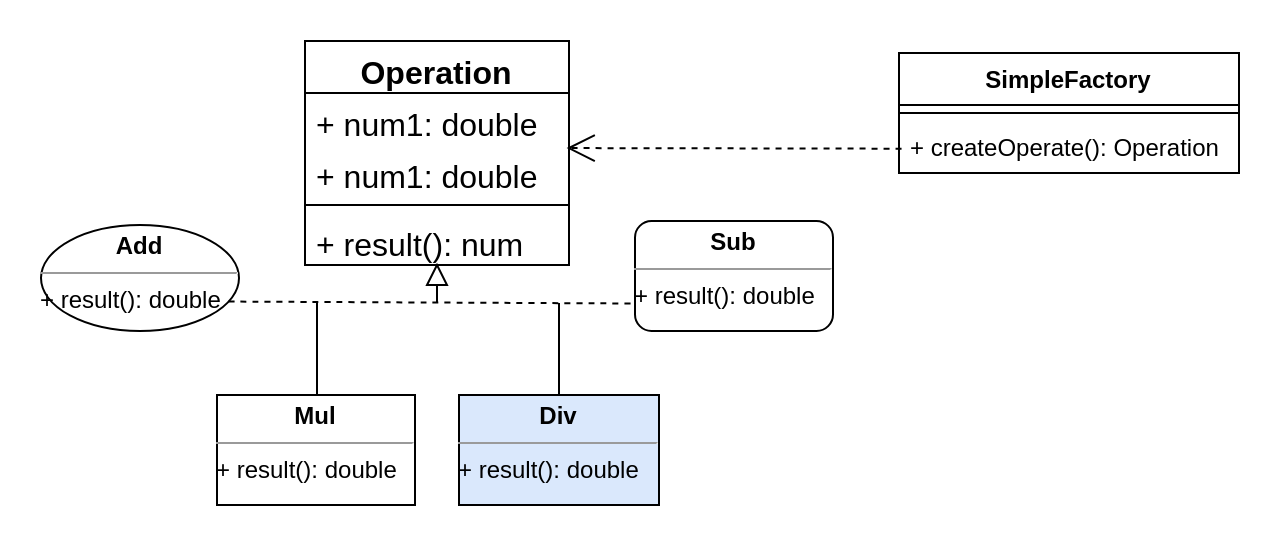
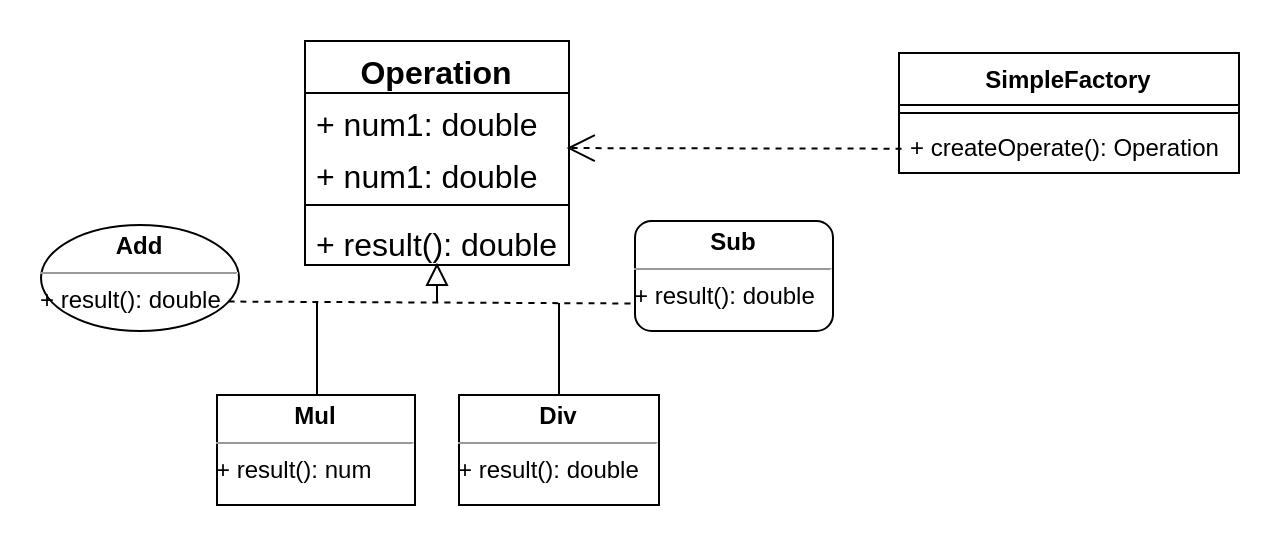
node "+ result(): num": label "+ result(): num" -> "+ result(): double"
node "Mul + result(): double": label "Mul + result(): double" -> "Mul + result(): num"
node "Div + result(): double": fillcolor #dae8fc -> #ffffff
